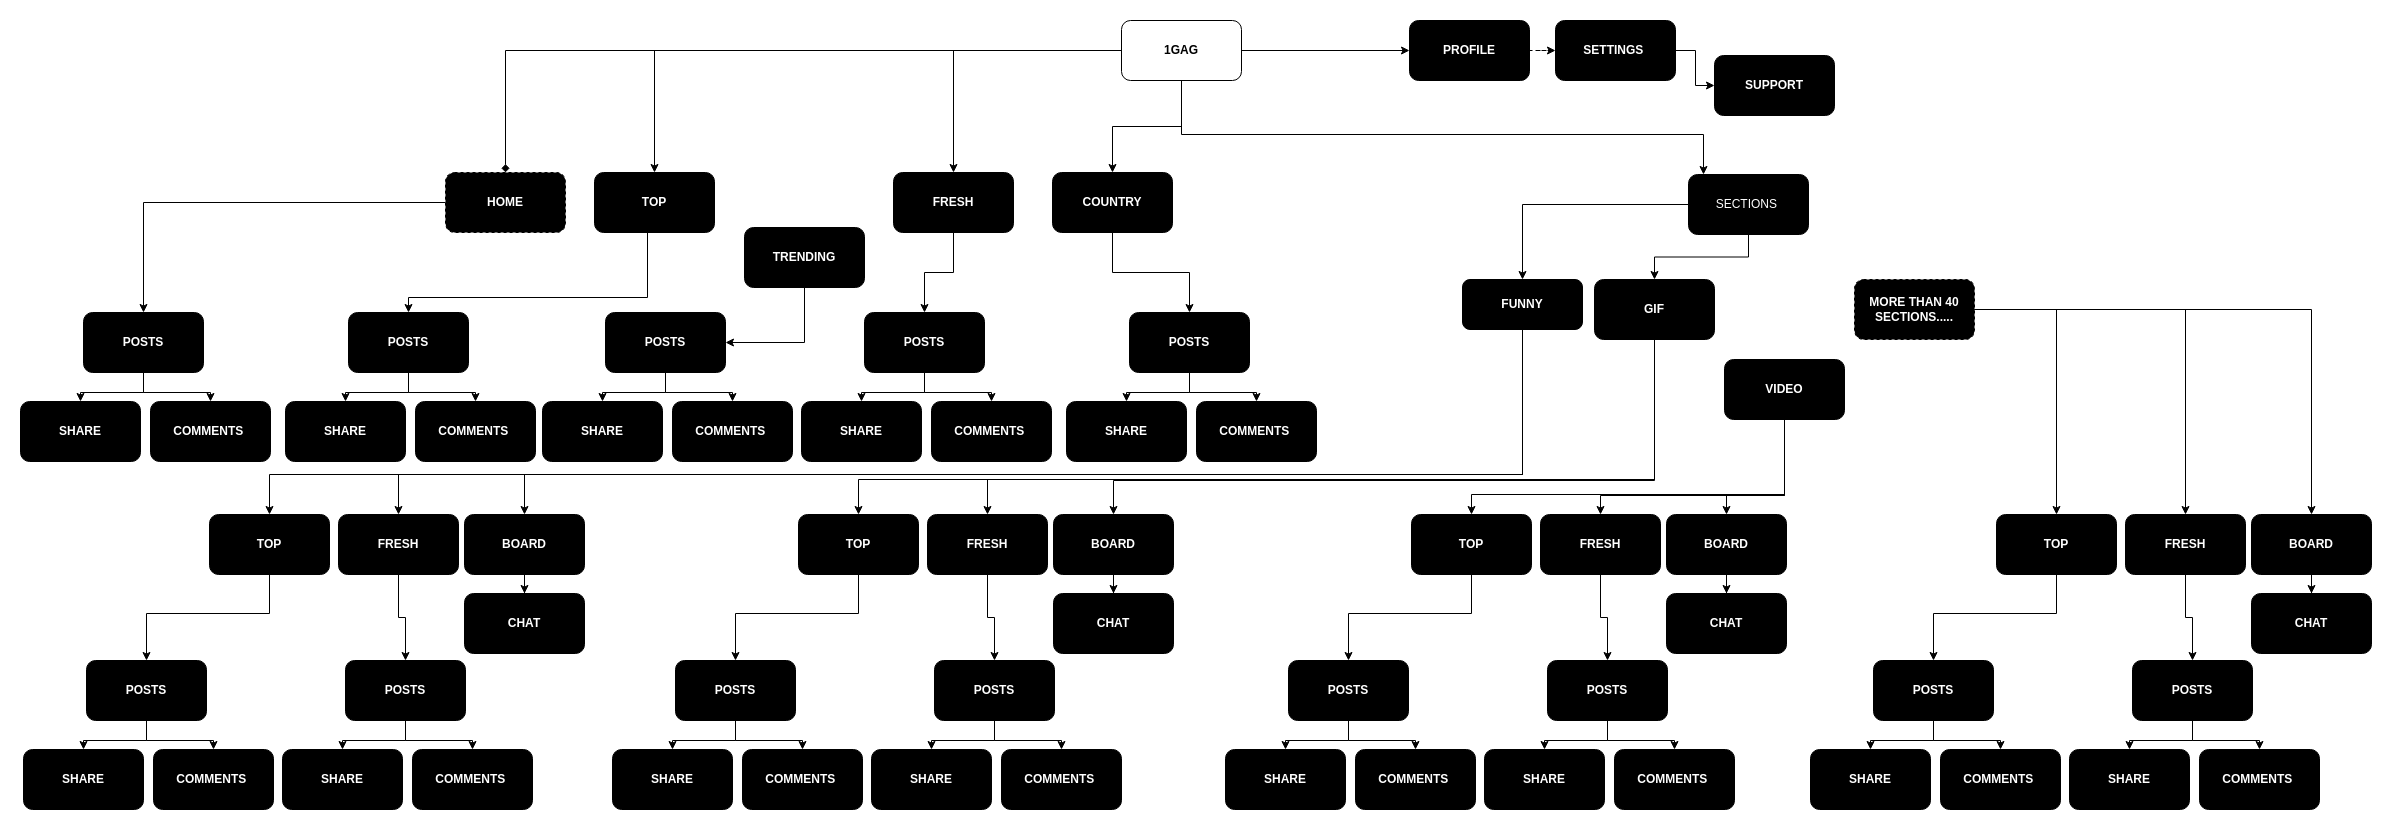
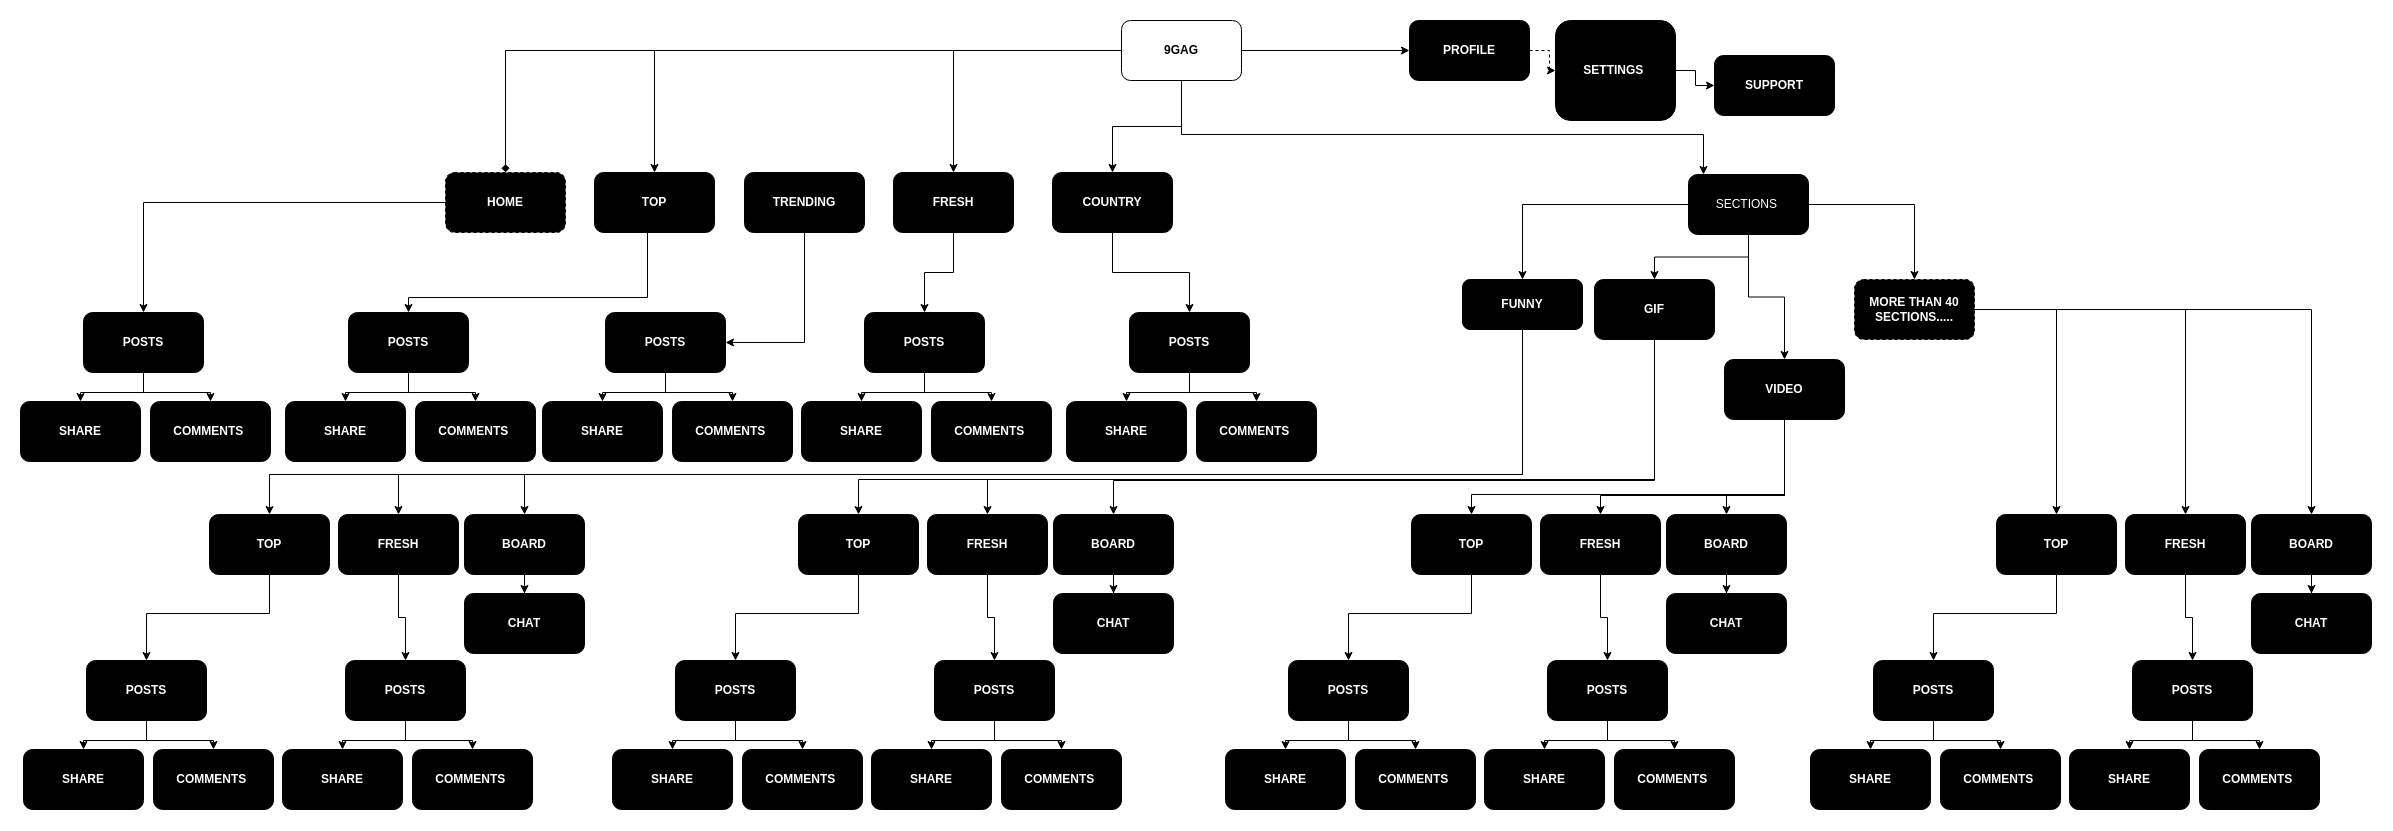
node "1GAG": label "1GAG" -> "9GAG"
node "SETTINGS": size 120x60 -> 120x100
edge "SECTIONS" -> "MORE THAN 40 SECTIONS.....": added
node "TRENDING": moved (805, 258) -> (805, 203)
edge "SECTIONS" -> "VIDEO": added
